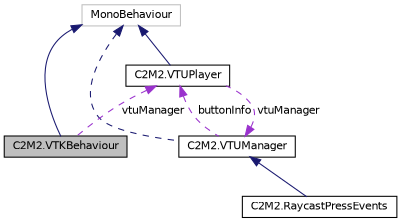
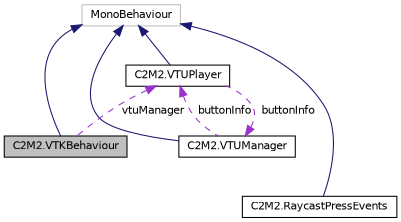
edge "C2M2.VTUManager" -> "MonoBehaviour": style dashed -> solid
edge "C2M2.VTUPlayer" -> "C2M2.VTUManager": label " vtuManager" -> " buttonInfo"
edge "C2M2.RaycastPressEvents" -> "C2M2.VTUManager": now "C2M2.RaycastPressEvents" -> "MonoBehaviour"
